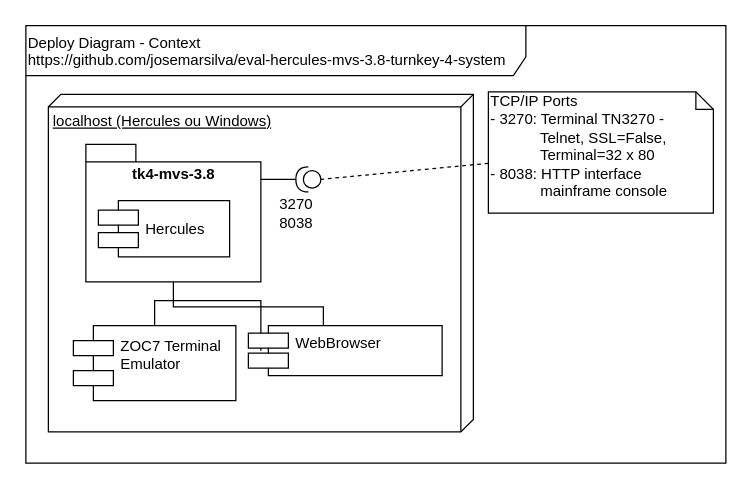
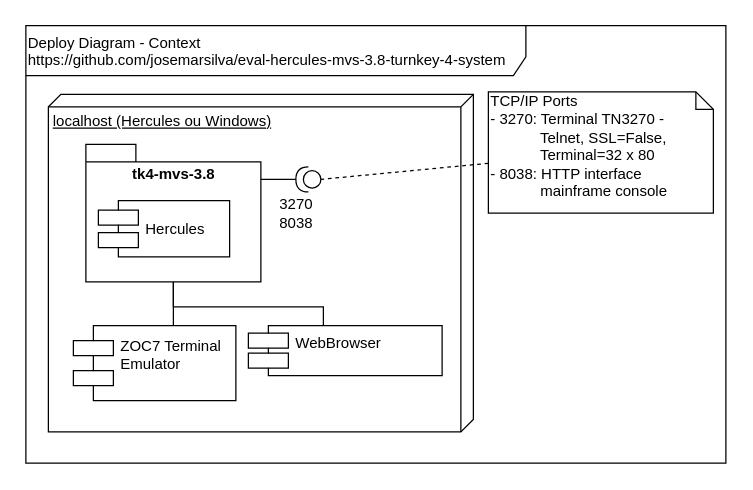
edge "WebBrowser" -- "ZOC7 Terminal Emulator": now "tk4-mvs-3.8" -- "ZOC7 Terminal Emulator"
